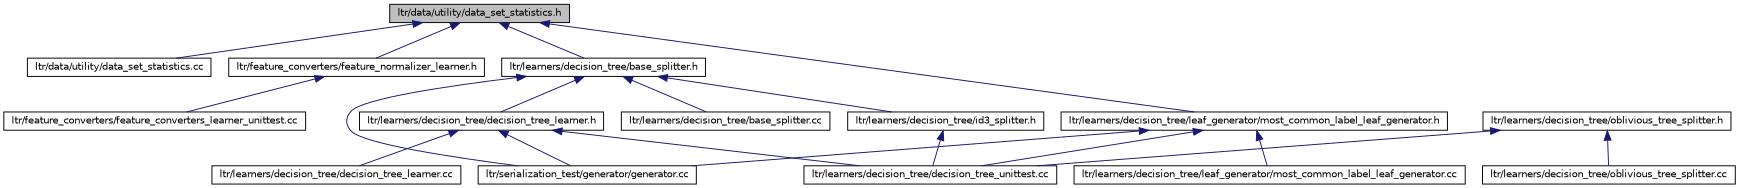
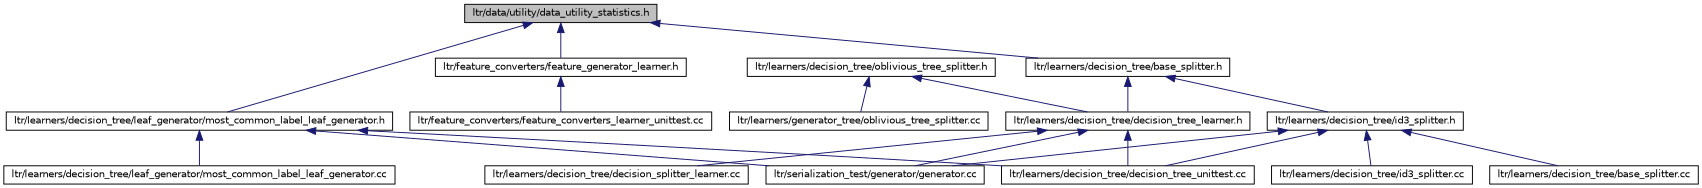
node "ltr/data/utility/data_set_statistics.h": label "ltr/data/utility/data_set_statistics.h" -> "ltr/data/utility/data_utility_statistics.h"
node "ltr/data/utility/data_set_statistics.cc": removed
node "ltr/feature_converters/feature_normalizer_learner.h": label "ltr/feature_converters/feature_normalizer_learner.h" -> "ltr/feature_converters/feature_generator_learner.h"
edge "ltr/learners/decision_tree/base_splitter.cc" -> "ltr/learners/decision_tree/base_splitter.h": now "ltr/learners/decision_tree/base_splitter.cc" -> "ltr/learners/decision_tree/id3_splitter.h"
edge "ltr/serialization_test/generator/generator.cc" -> "ltr/learners/decision_tree/base_splitter.h": now "ltr/serialization_test/generator/generator.cc" -> "ltr/learners/decision_tree/id3_splitter.h"
edge "ltr/learners/decision_tree/decision_tree_unittest.cc" -> "ltr/learners/decision_tree/oblivious_tree_splitter.h": now "ltr/learners/decision_tree/decision_tree_learner.h" -> "ltr/learners/decision_tree/oblivious_tree_splitter.h"
node "ltr/learners/decision_tree/decision_tree_learner.cc": label "ltr/learners/decision_tree/decision_tree_learner.cc" -> "ltr/learners/decision_tree/decision_splitter_learner.cc"
node "ltr/learners/decision_tree/id3_splitter.cc": added
node "ltr/learners/decision_tree/oblivious_tree_splitter.cc": label "ltr/learners/decision_tree/oblivious_tree_splitter.cc" -> "ltr/learners/generator_tree/oblivious_tree_splitter.cc"
